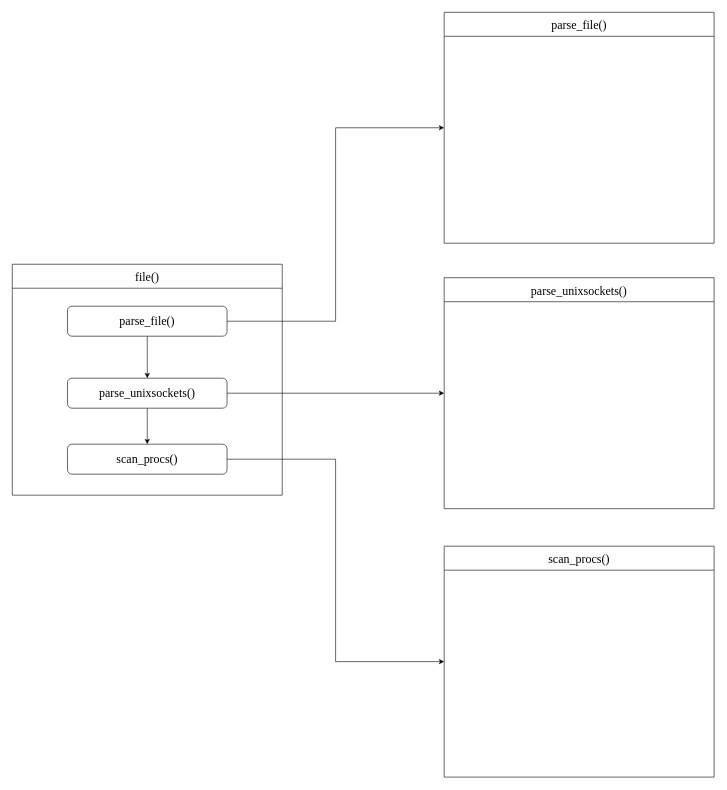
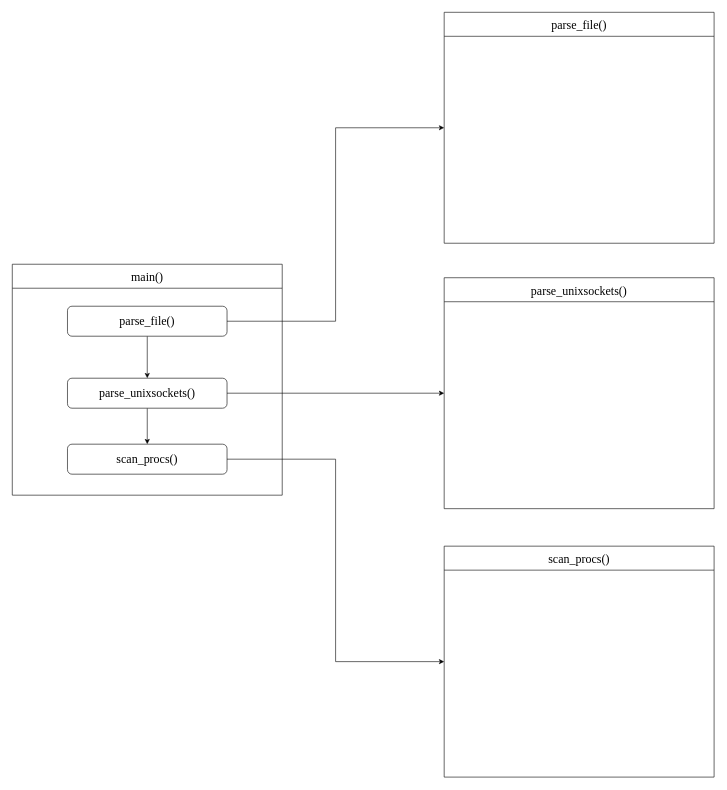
node "file()": label "file()" -> "main()"
